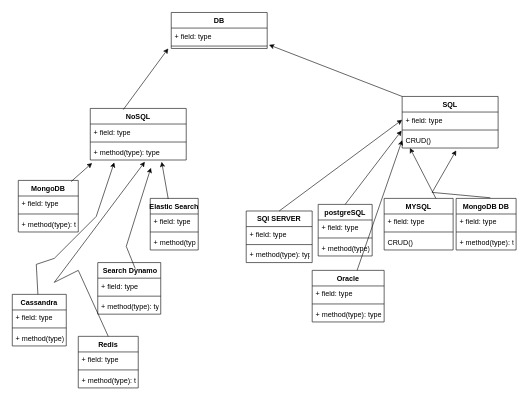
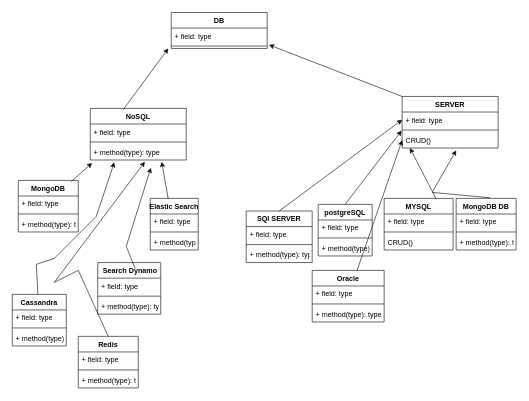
node "SQL": label "SQL" -> "SERVER"
